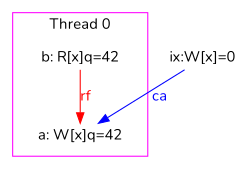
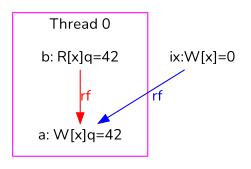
edge "ix:W[x]=0" -> "a: W[x]q=42": label "ca" -> "rf"
